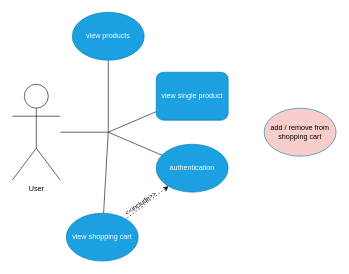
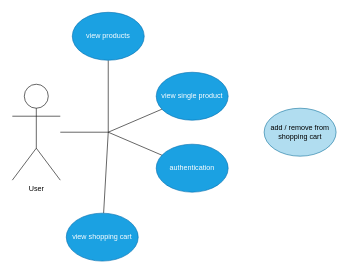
node "view single product": shape rounded rectangle -> ellipse
node "add / remove from shopping cart": fillcolor #f8cecc -> #b1ddf0
edge "view shopping cart" -> "authentication": removed, label "<<include>>"
